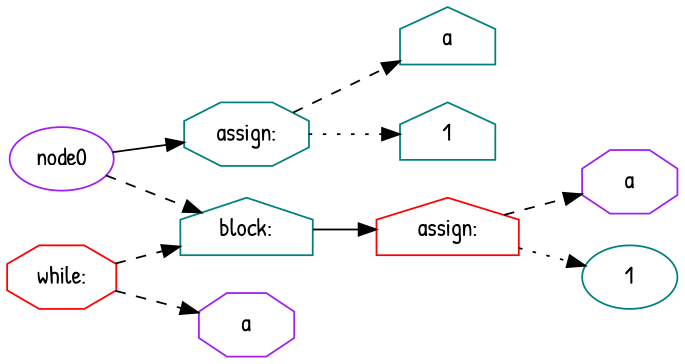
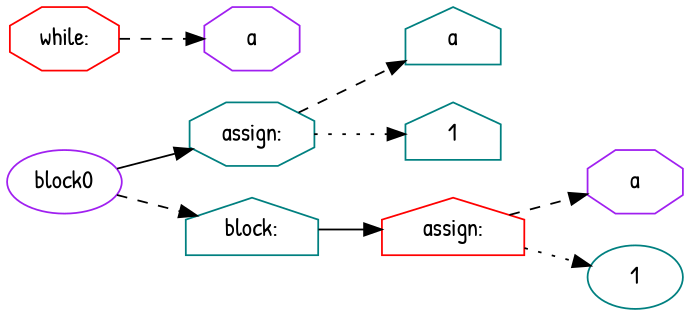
node "node0": label "node0" -> "block0"
edge "while:" -> "block:": removed
